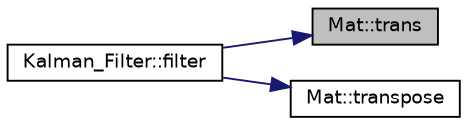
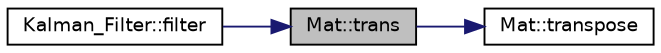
edge "Kalman_Filter::filter" -> "Mat::transpose": now "Mat::trans" -> "Mat::transpose"
